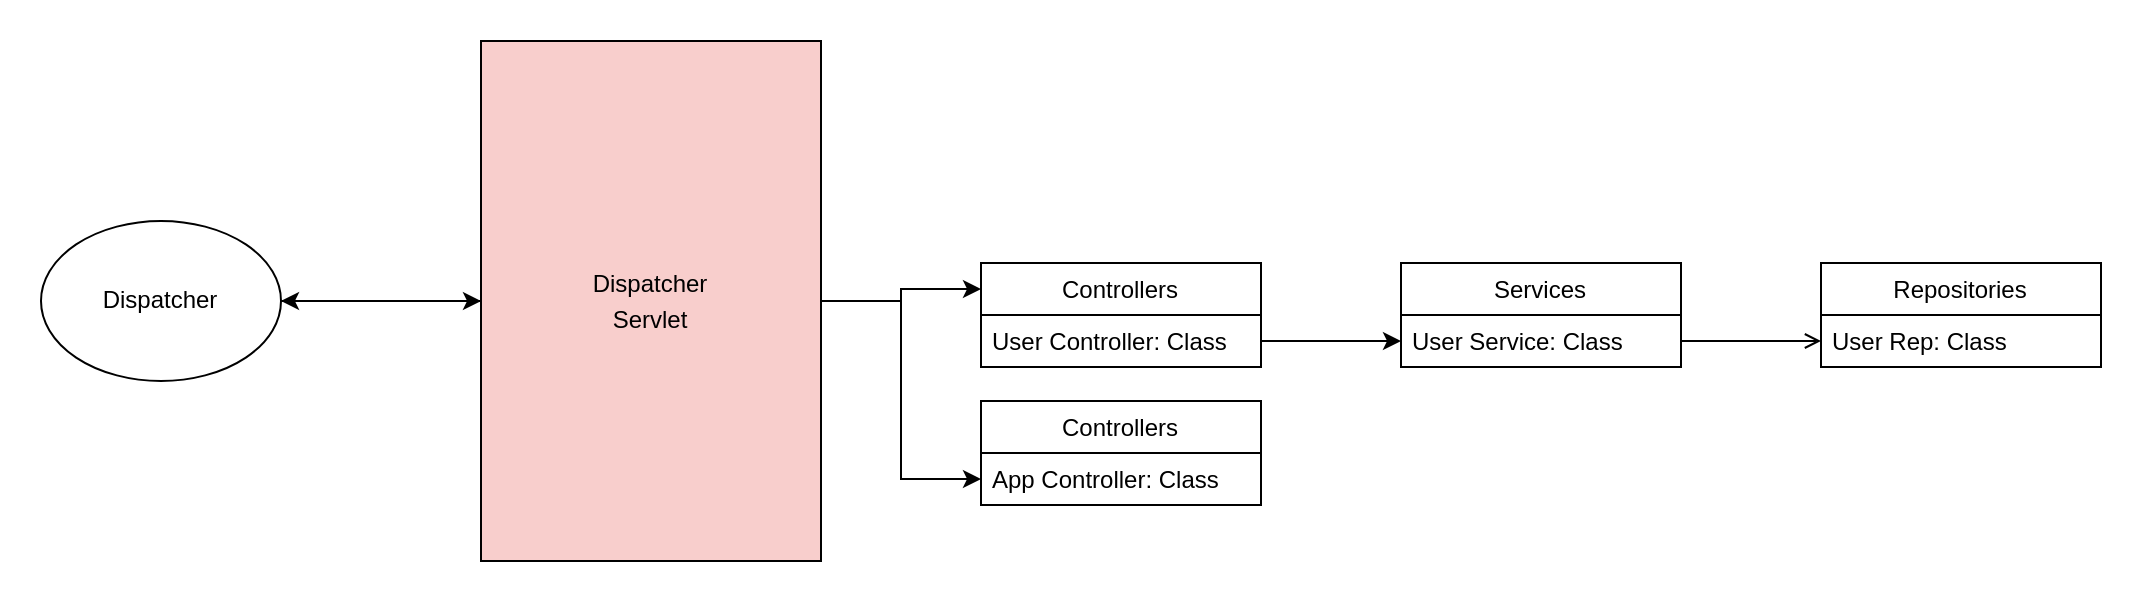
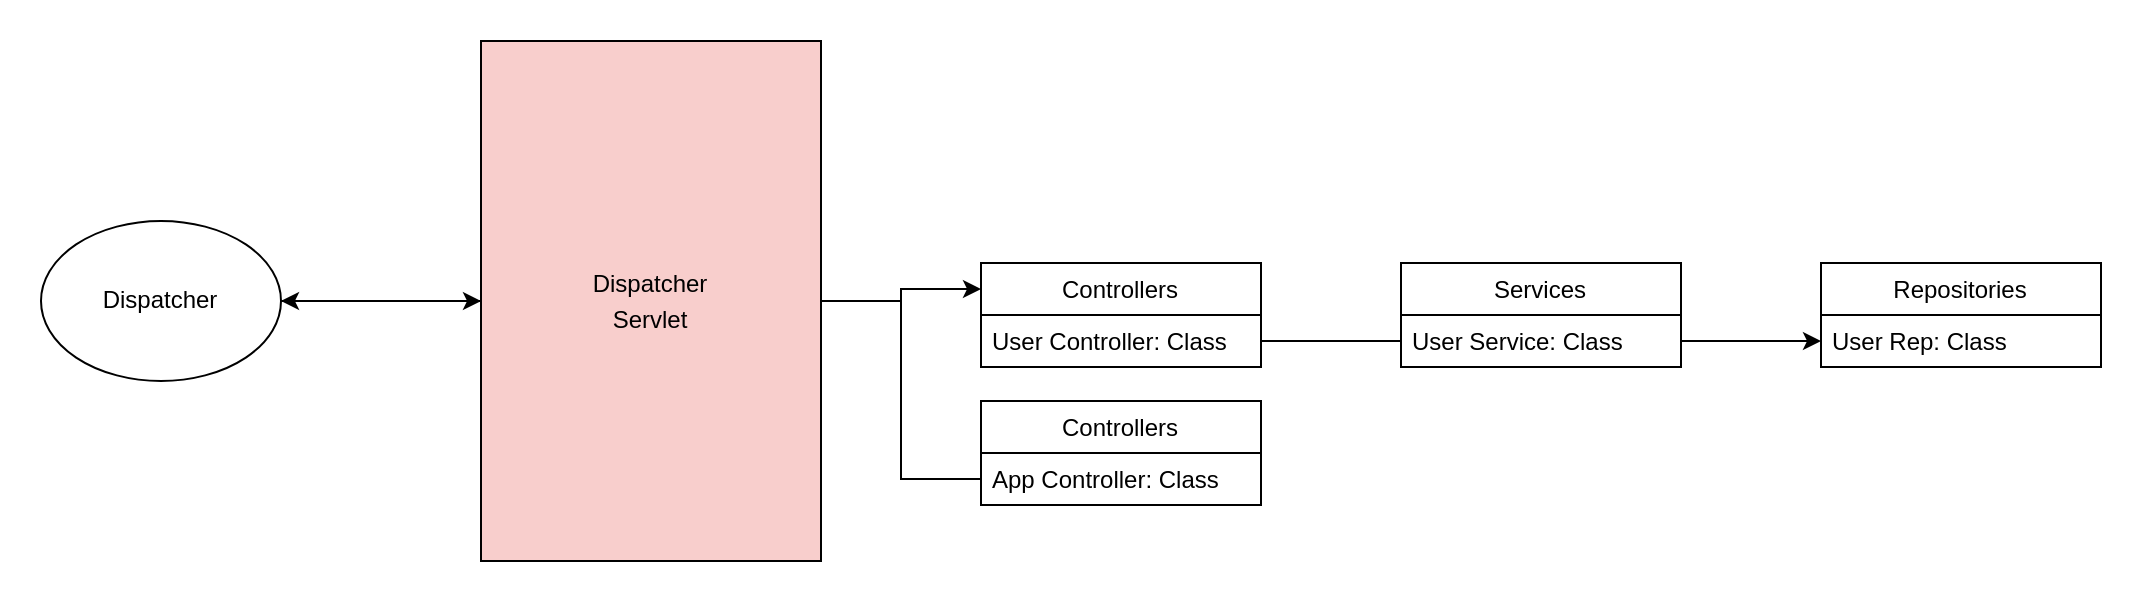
edge "User Controller: Class" -> "User Service: Class": arrowhead classic -> none
edge "User Service: Class" -> "User Rep: Class": arrowhead open -> classic
edge "Dispatcher Servlet" -> "App Controller: Class": arrowhead classic -> none
